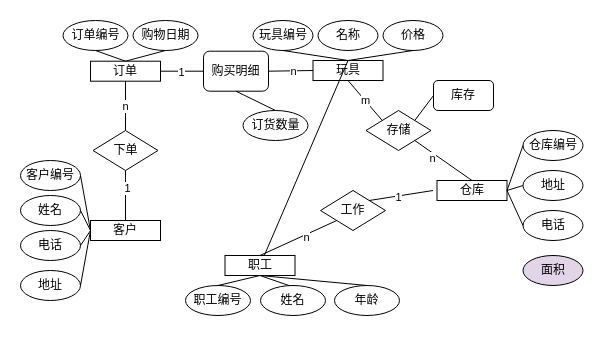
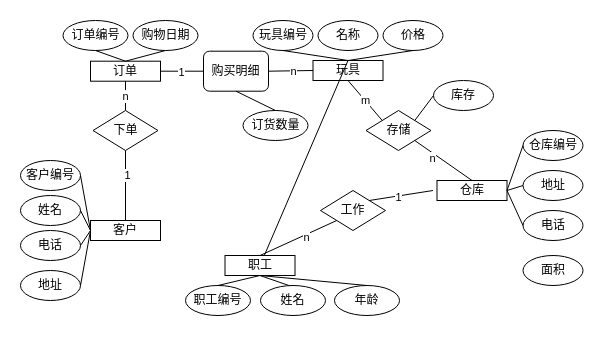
node "库存": shape rounded rectangle -> ellipse
node "下单": moved (126, 151) -> (126, 131)
node "面积": fillcolor #e1d5e7 -> #ffffff
